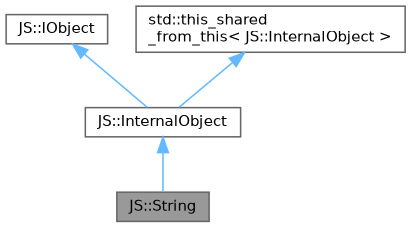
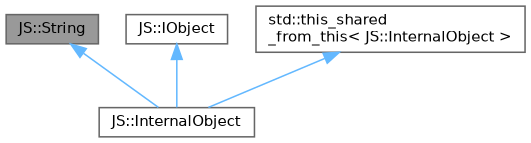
edge "JS::String" -> "JS::InternalObject": reversed
